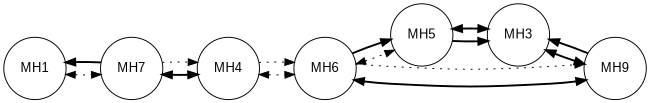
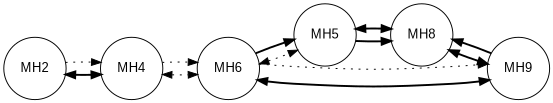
node "MH3": label "MH3" -> "MH8"
node "MH1": removed
node "MH7": label "MH7" -> "MH2"
